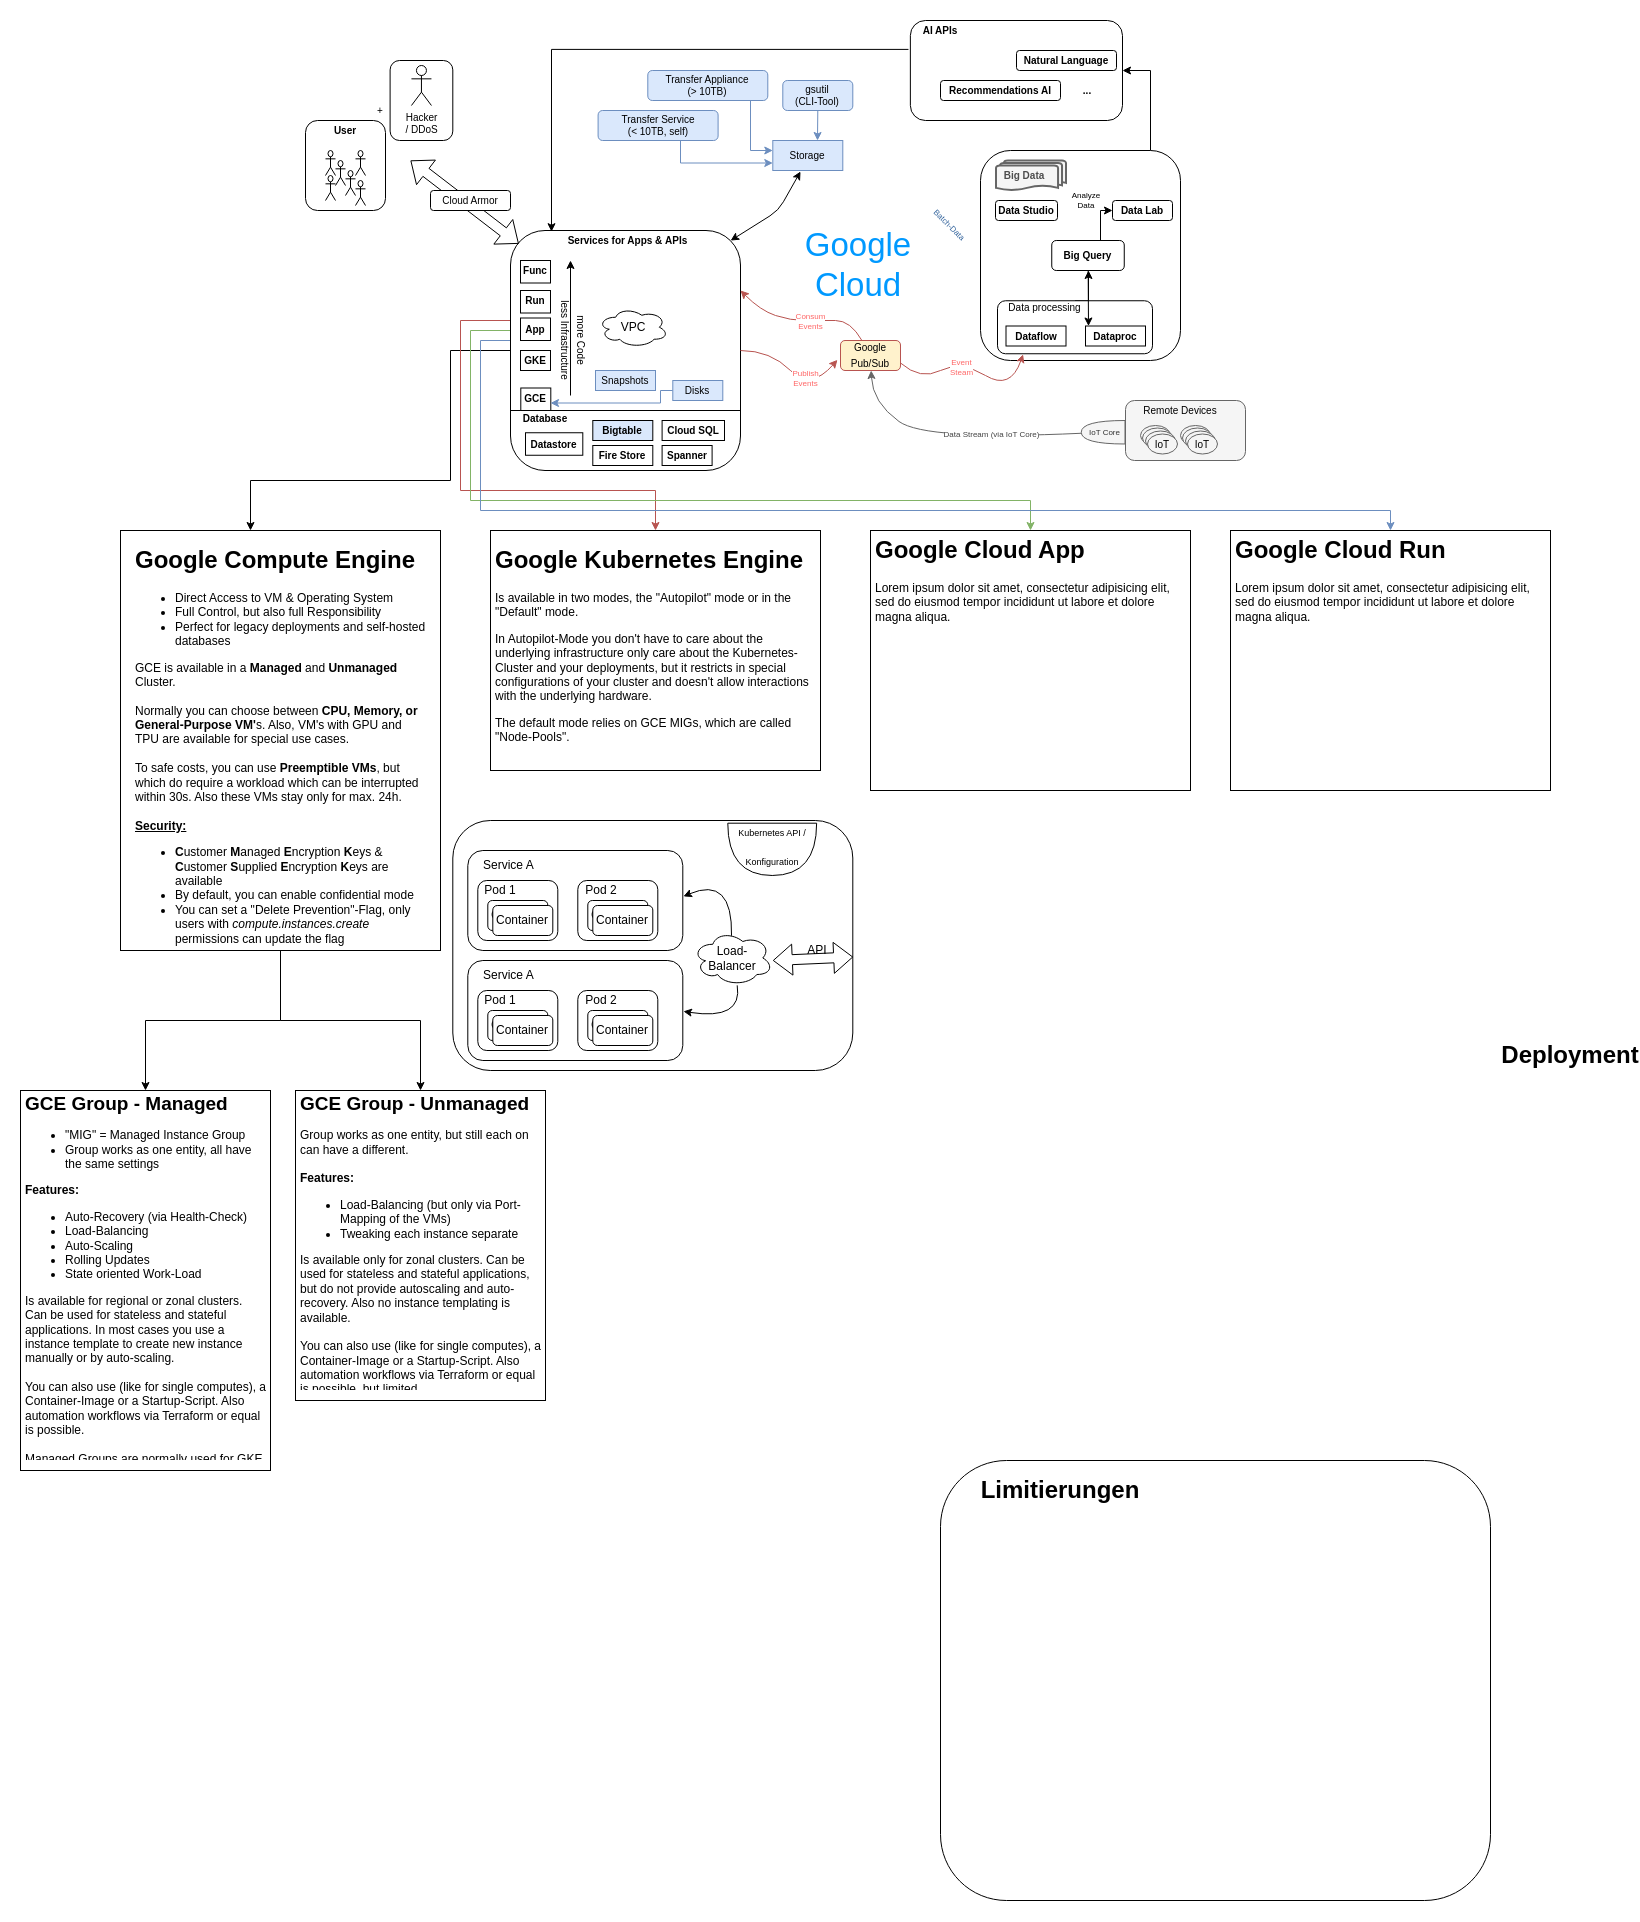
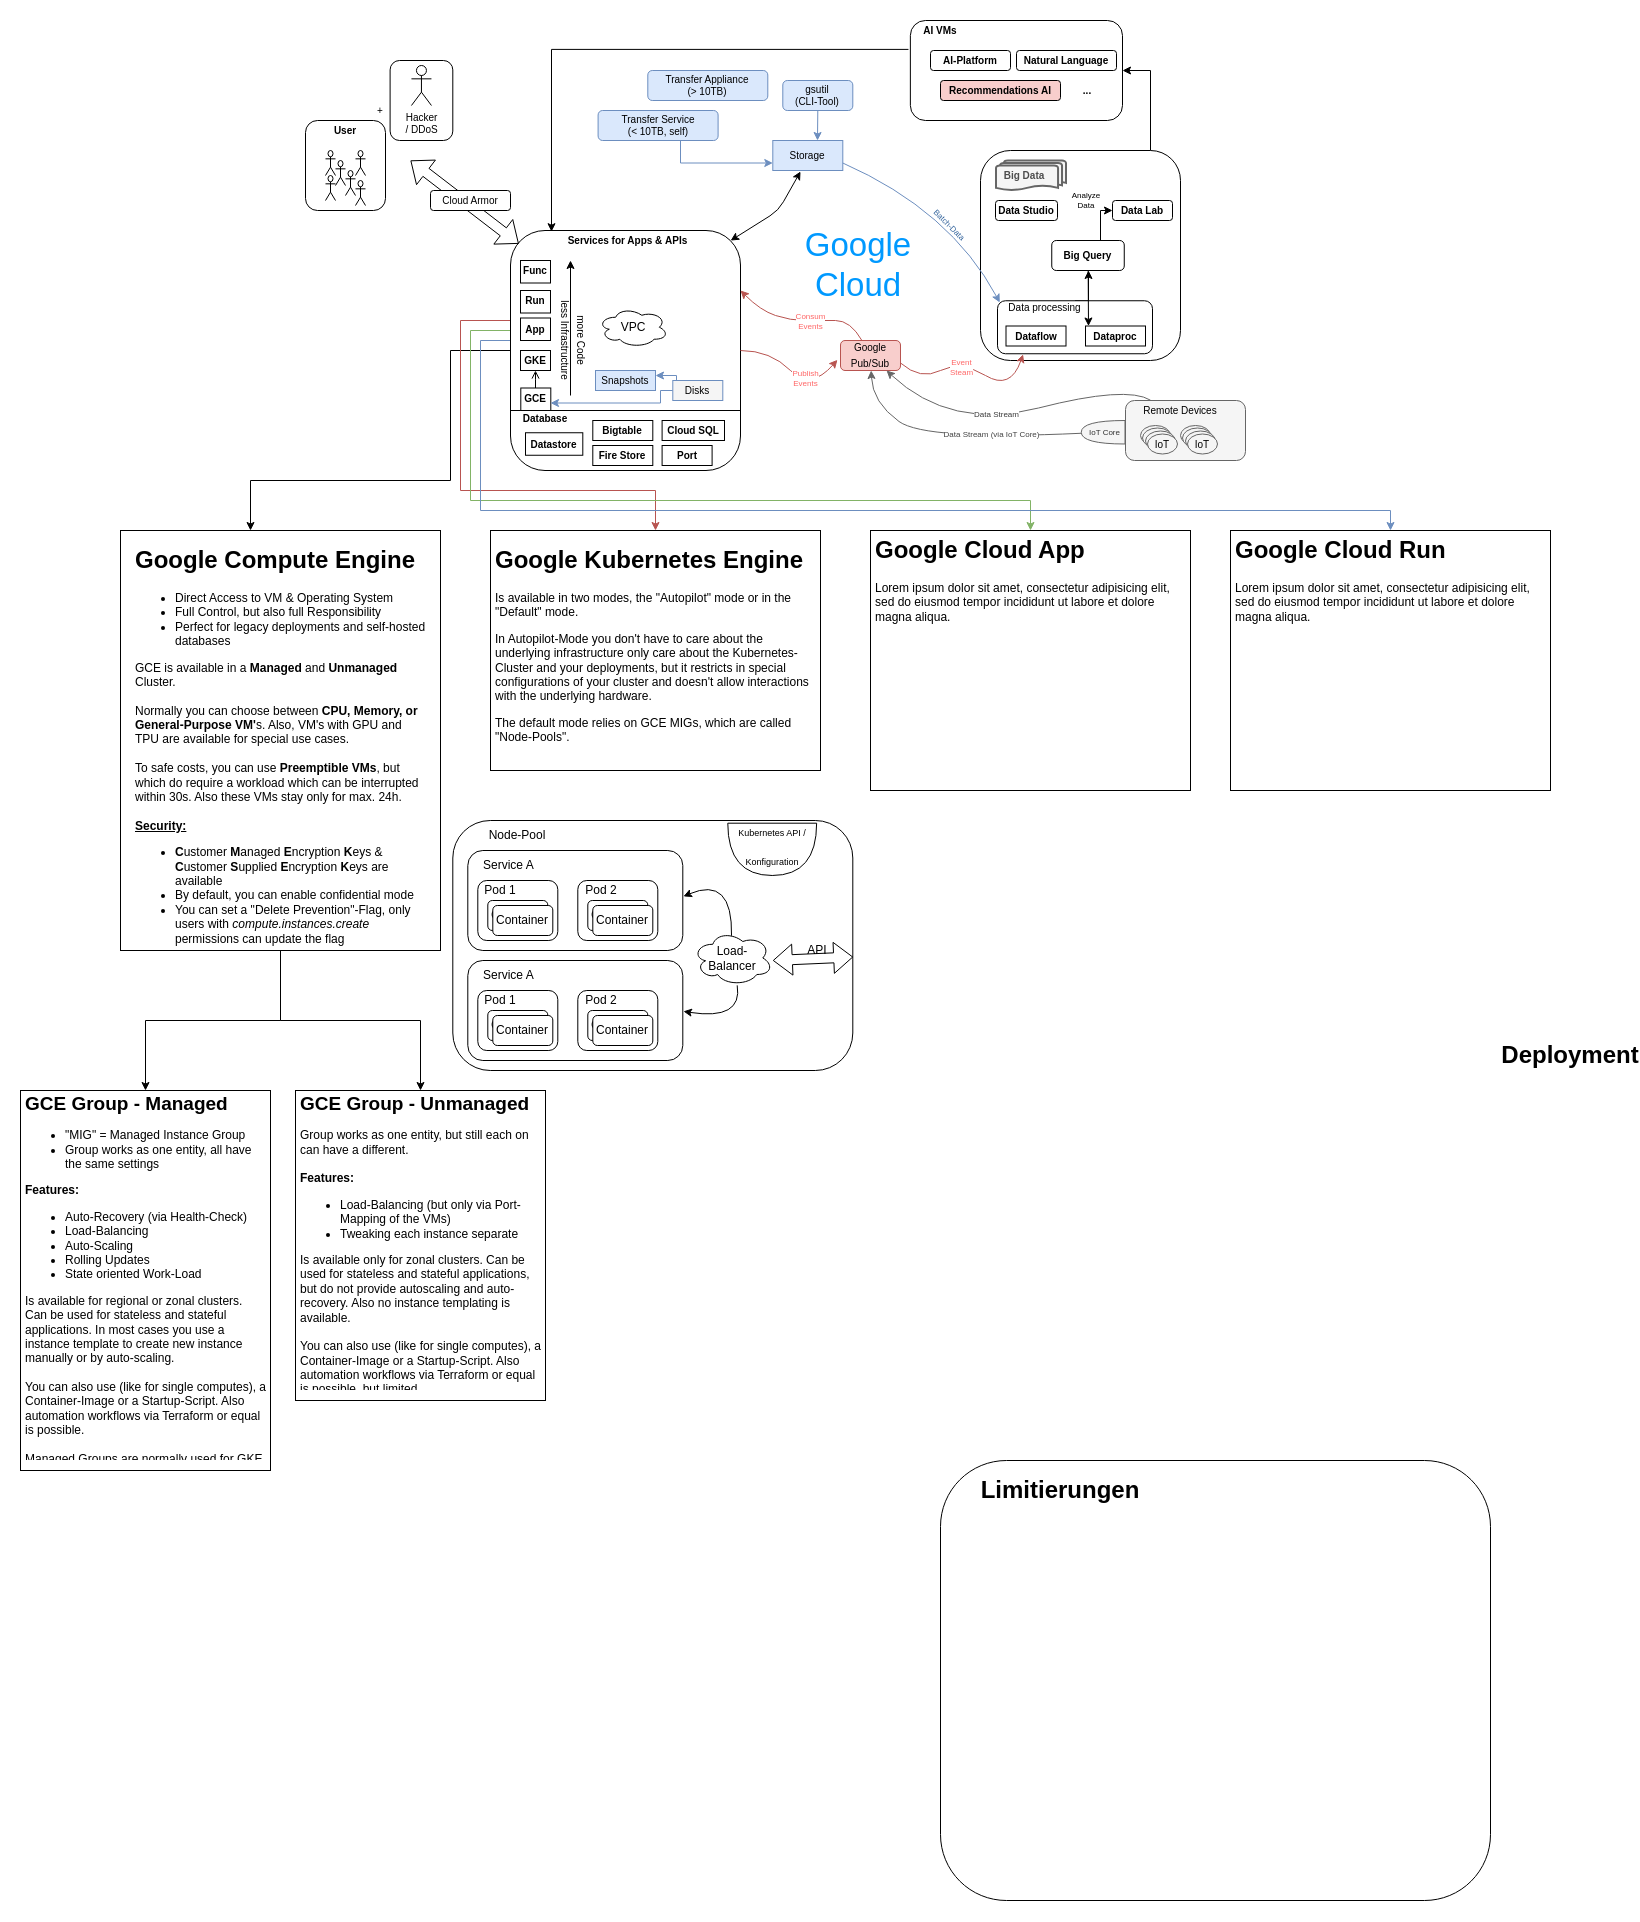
node "AI APIs": label "AI APIs" -> "AI VMs"
node "AI-Platform": added
node "Recommendations AI": fillcolor #ffffff -> #f8cecc
edge "Transfer Appliance (> 10TB)" -> "Storage": removed
edge "Storage" -> "Data processing": added
node "Google Pub/Sub": fillcolor #fff2cc -> #f8cecc
edge "Disks" -> "Snapshots": added
edge "GCE" -> "GKE": added
node "Disks": fillcolor #dae8fc -> #f5f5f5
edge "Remote Devices" -> "Google Pub/Sub": added, label "Data Stream"
node "Bigtable": fillcolor #dae8fc -> #ffffff
node "Spanner": label "Spanner" -> "Port"
node "Node-Pool": added
